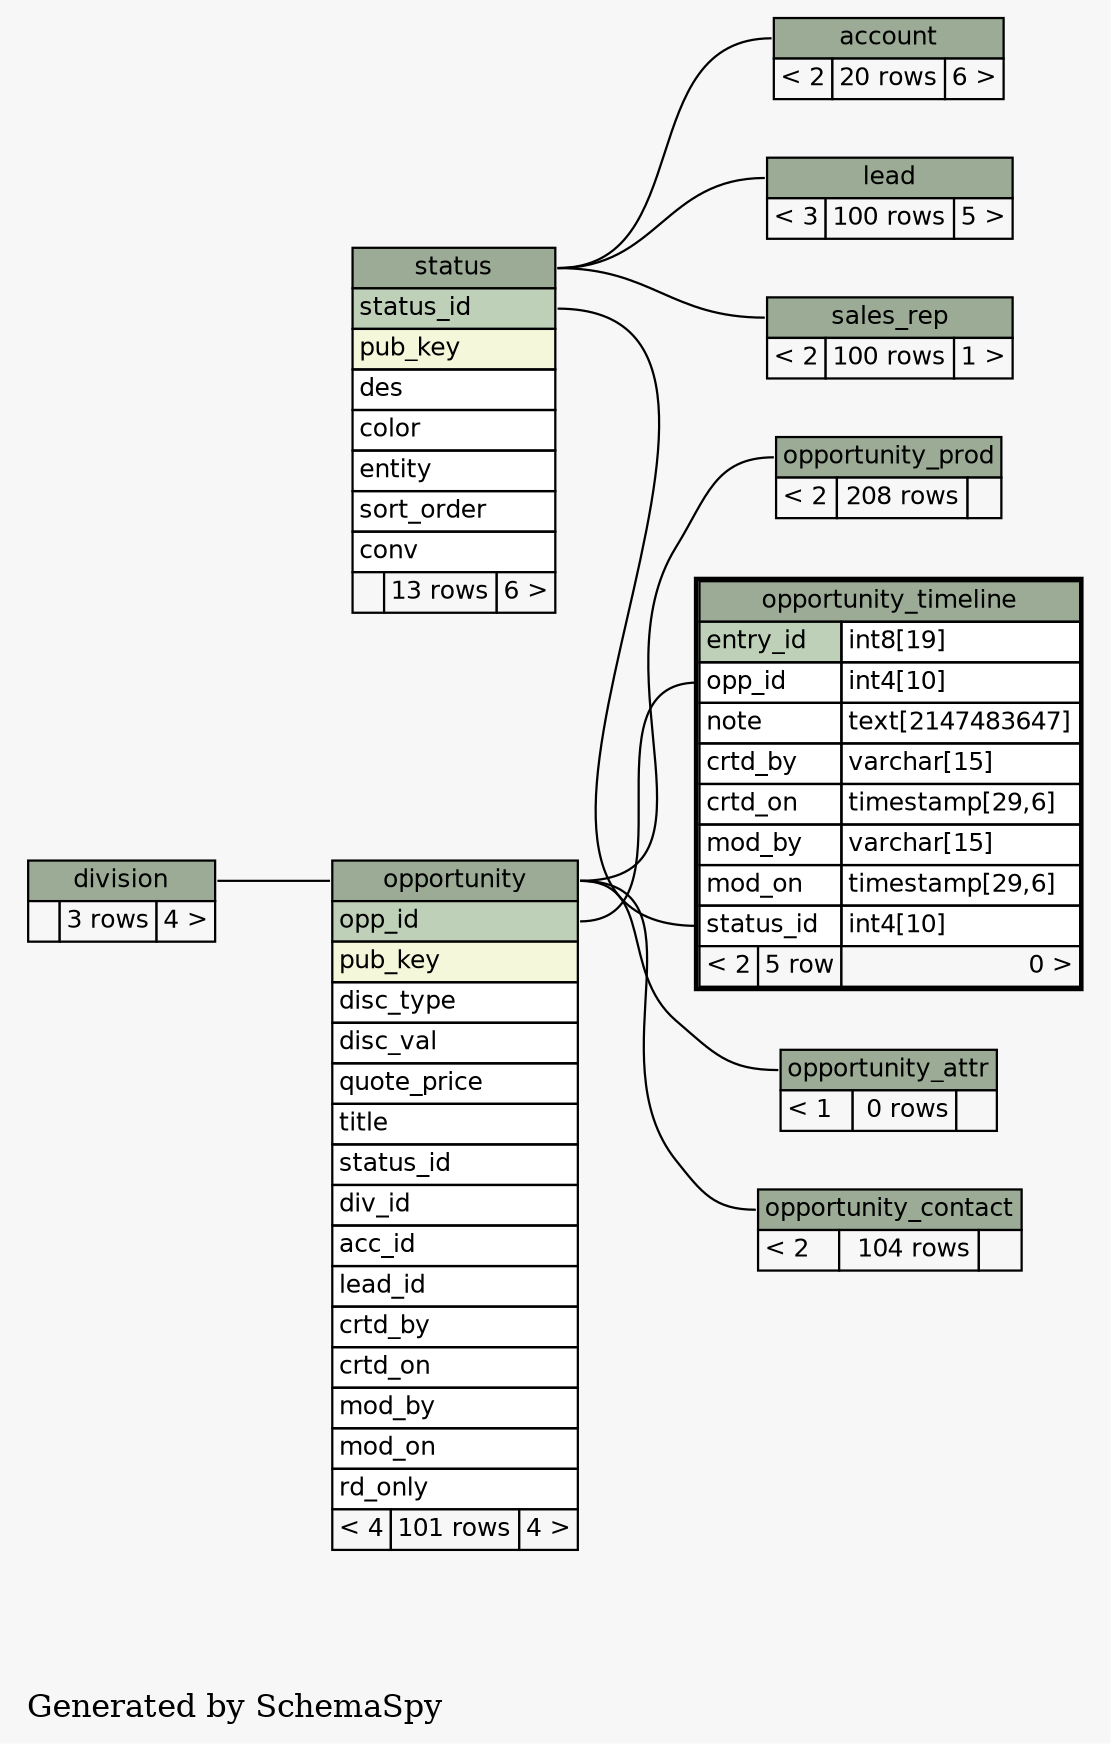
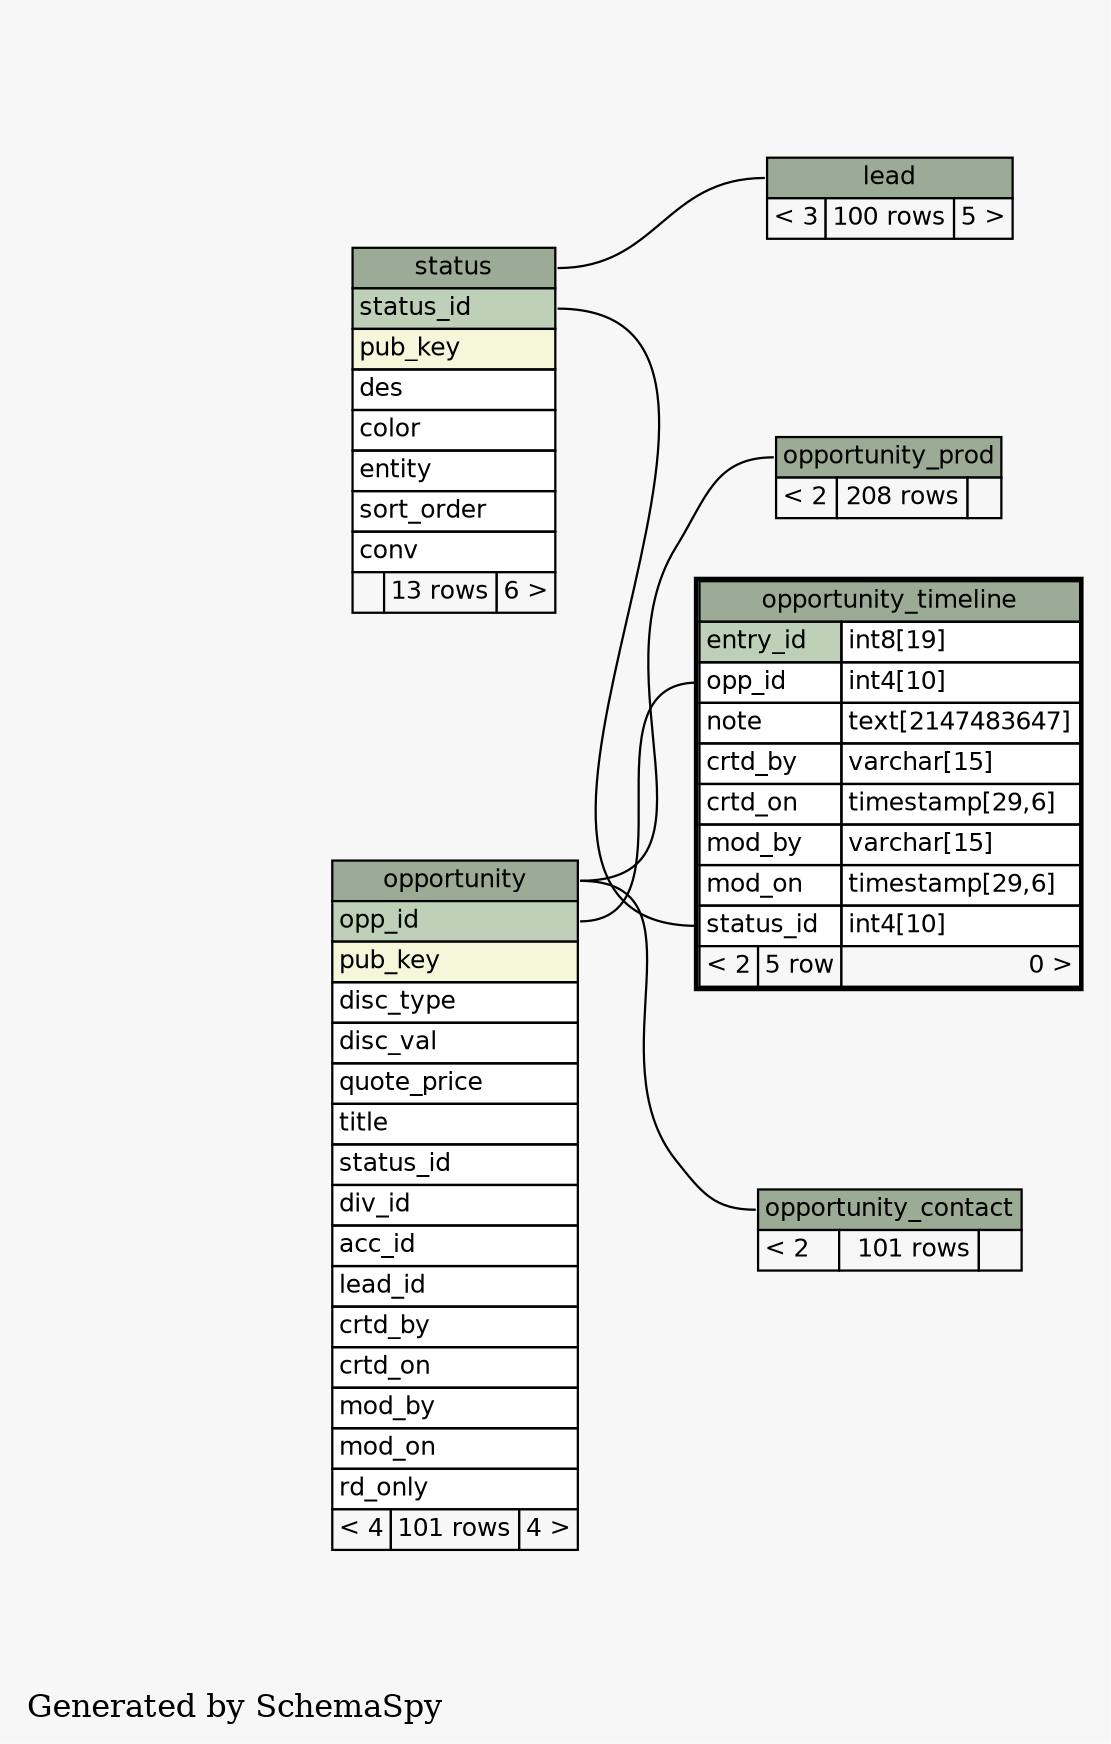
node "account": removed
node "sales_rep": removed
node "division": removed
node "opportunity_attr": removed
node "opportunity_contact": text "104 rows" -> "101 rows"
